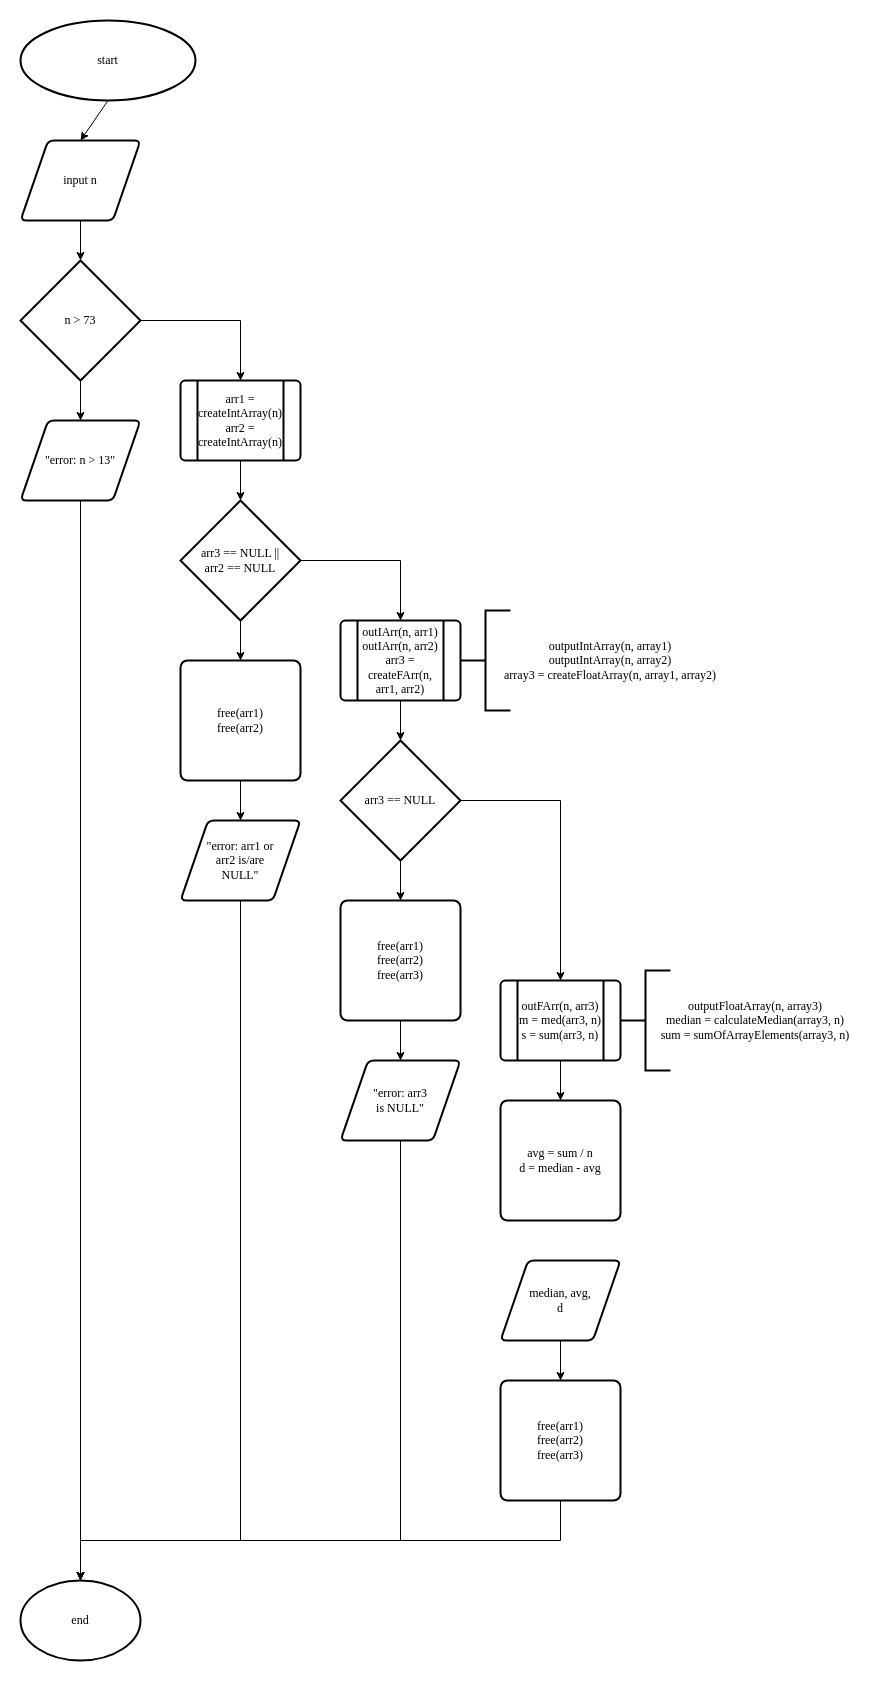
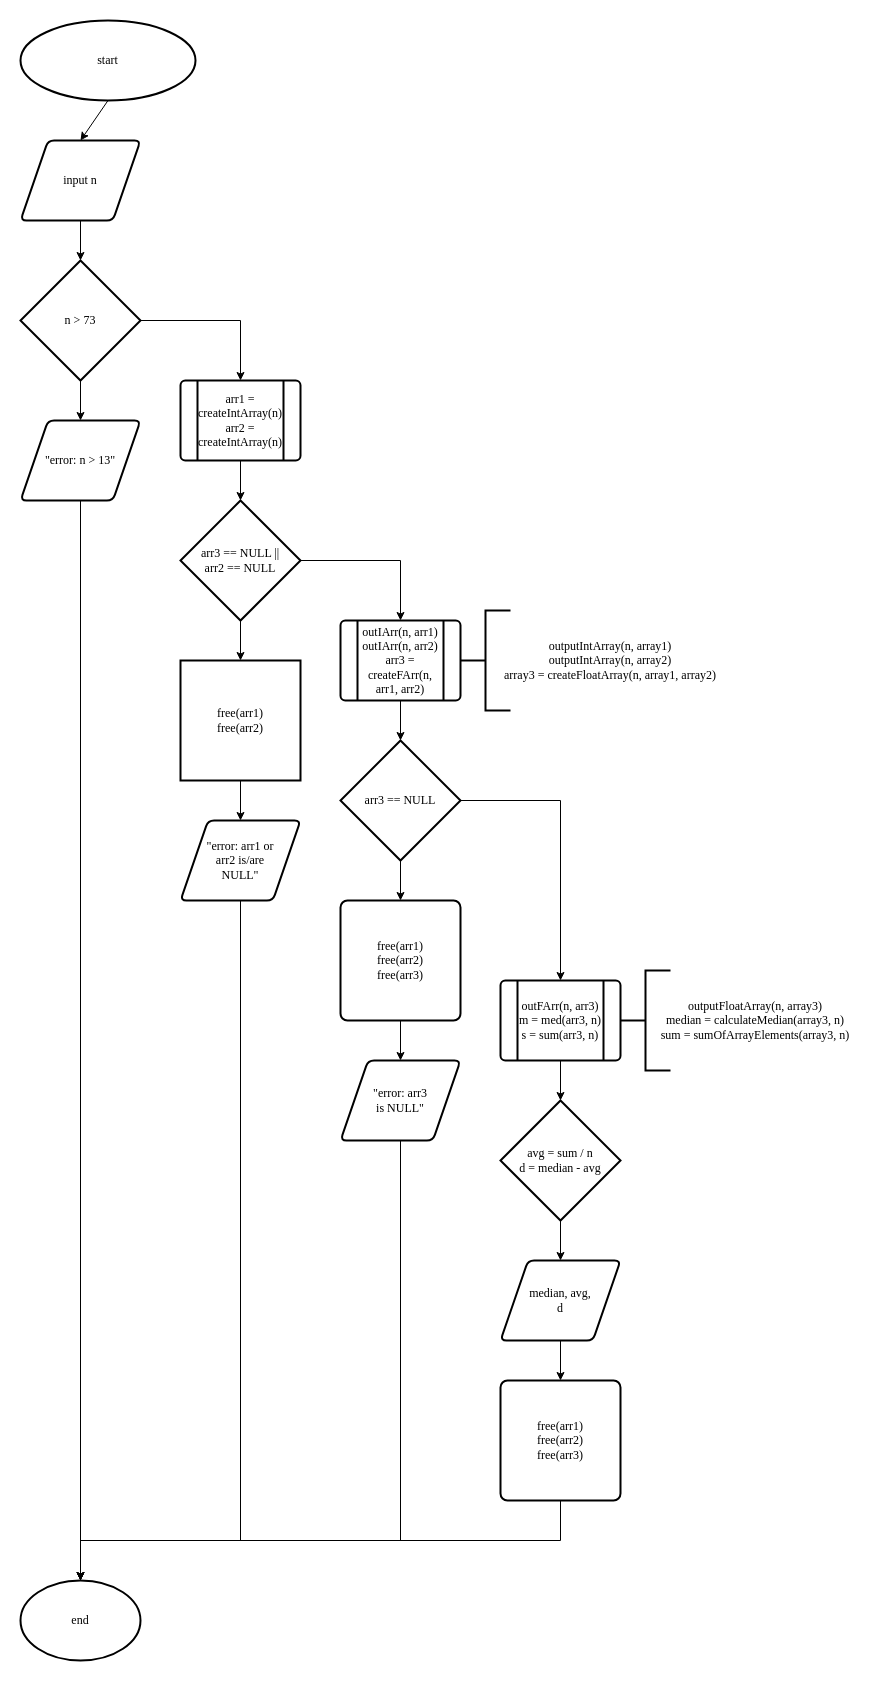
node "free(arr1) free(arr2)": shape rounded rectangle -> rectangle
node "avg = sum / n d = median - avg": shape rounded rectangle -> diamond
edge "avg = sum / n d = median - avg" -> "median, avg, d": added
